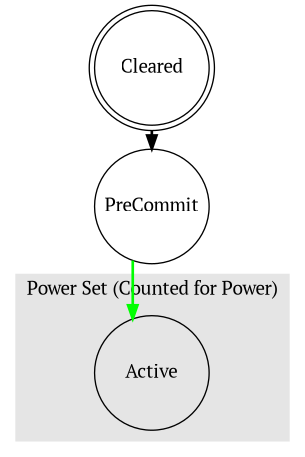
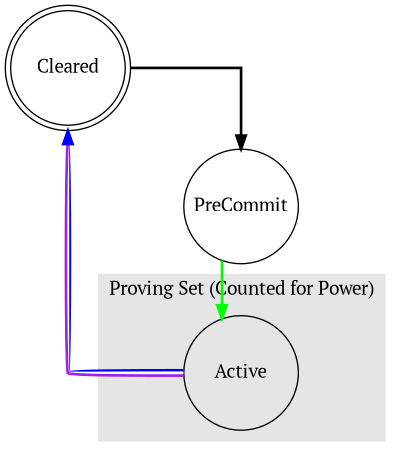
cluster "Power Set (Counted for Power)": label "Power Set (Counted for Power)" -> "Proving Set (Counted for Power)"
edge "Active" -> "Cleared": added
